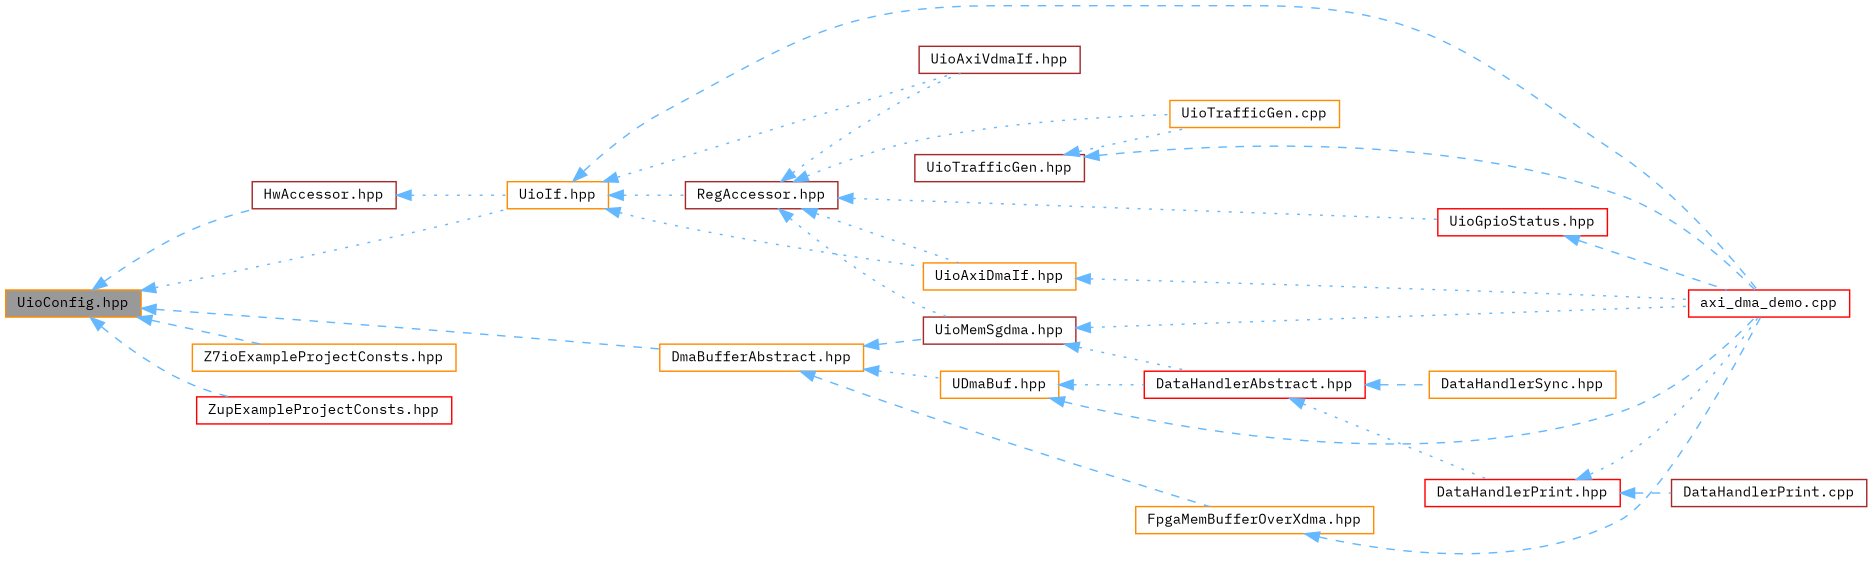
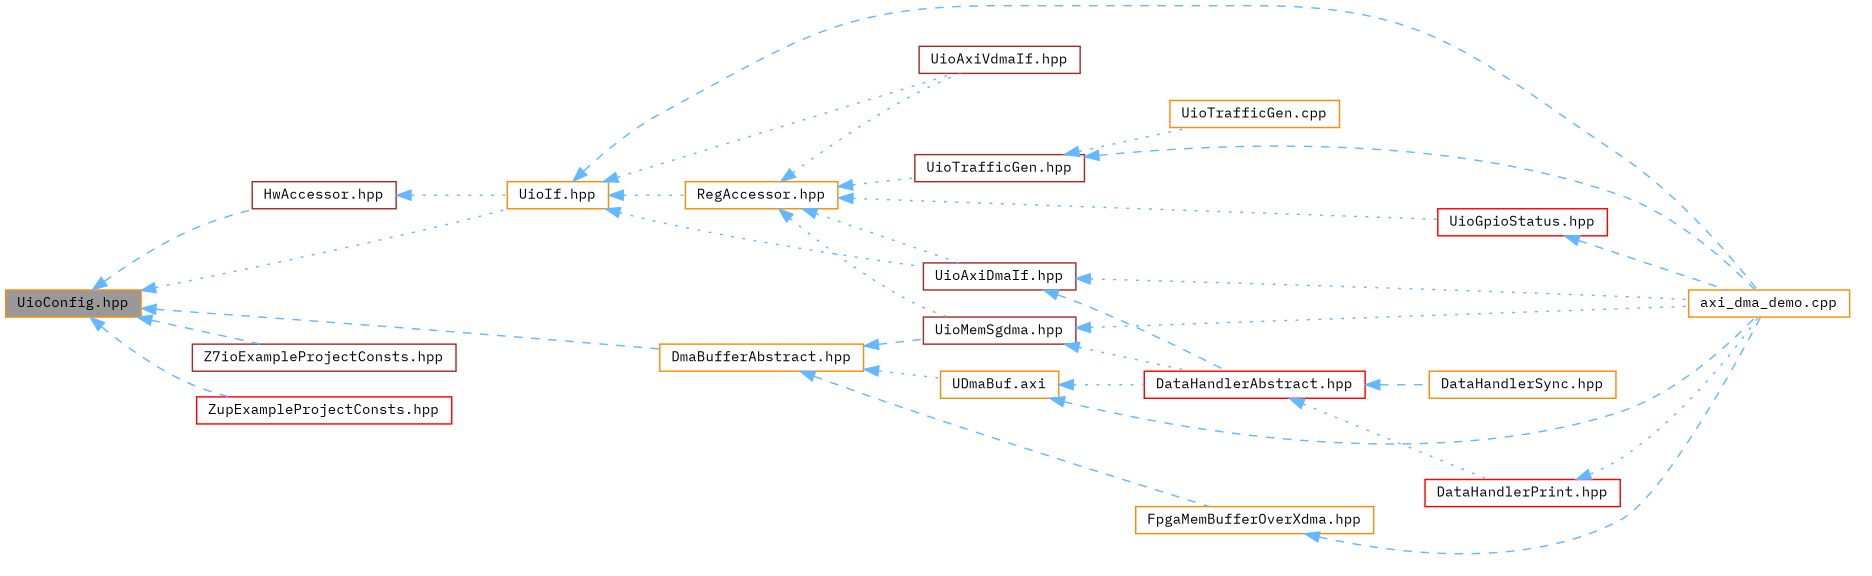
edge "UioTrafficGen.cpp" -> "RegAccessor.hpp": now "UioTrafficGen.hpp" -> "RegAccessor.hpp"
node "RegAccessor.hpp": color brown -> darkorange
node "UioAxiDmaIf.hpp": color darkorange -> brown
node "axi_dma_demo.cpp": color red -> darkorange
edge "DataHandlerAbstract.hpp" -> "UioAxiDmaIf.hpp": added
node "Z7ioExampleProjectConsts.hpp": color darkorange -> brown
node "UDmaBuf.hpp": label "UDmaBuf.hpp" -> "UDmaBuf.axi"
node "DataHandlerPrint.cpp": removed
